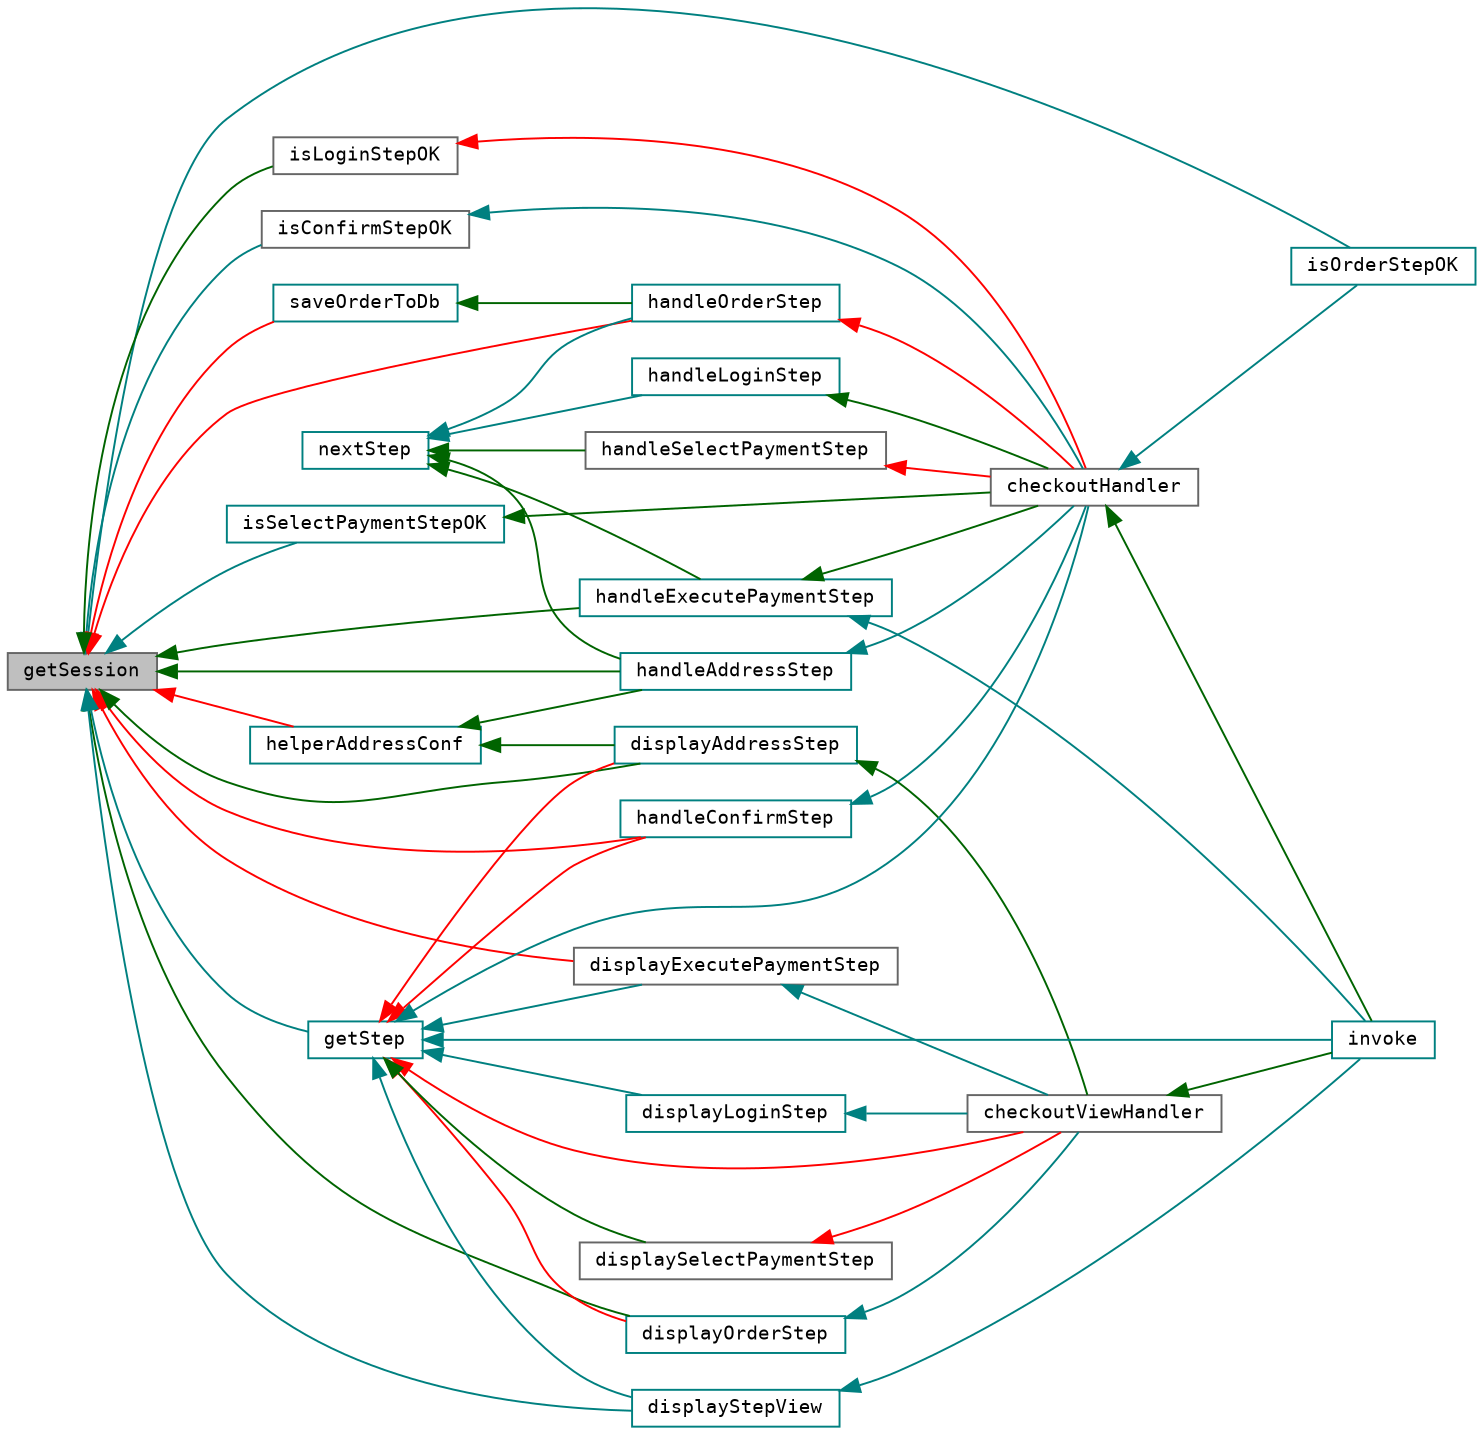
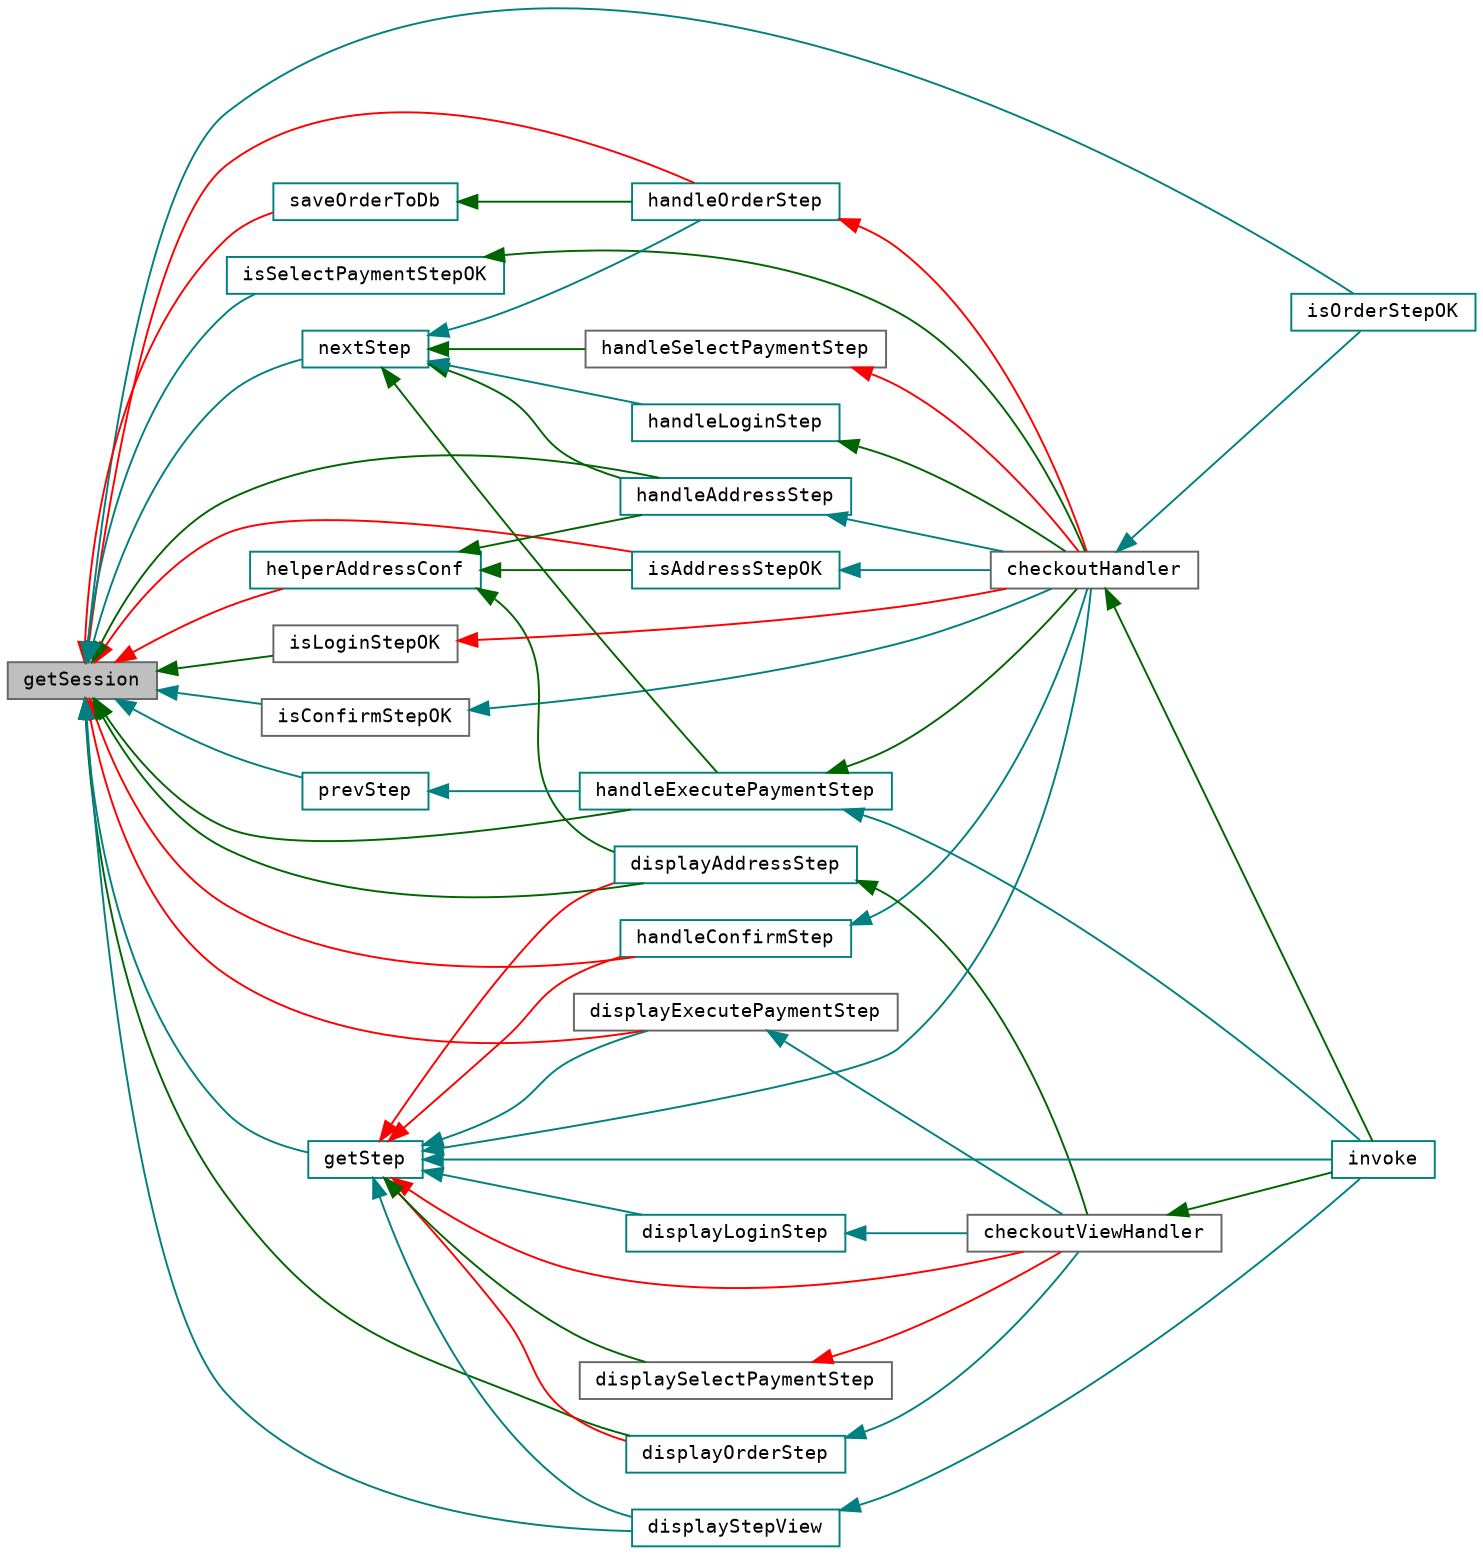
edge "nextStep" -> "getSession": added
node "isAddressStepOK": added
node "prevStep": added
